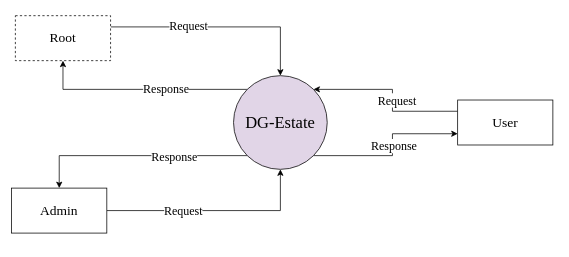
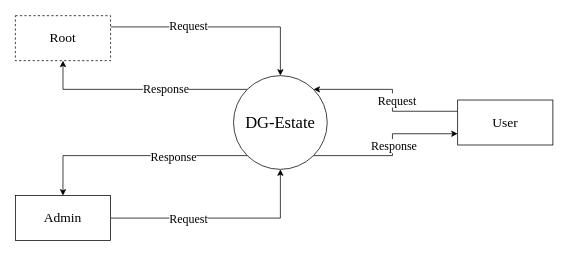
node "DG-Estate": fillcolor #e1d5e7 -> #ffffff
node "Admin": moved (59, 210) -> (63, 218)
